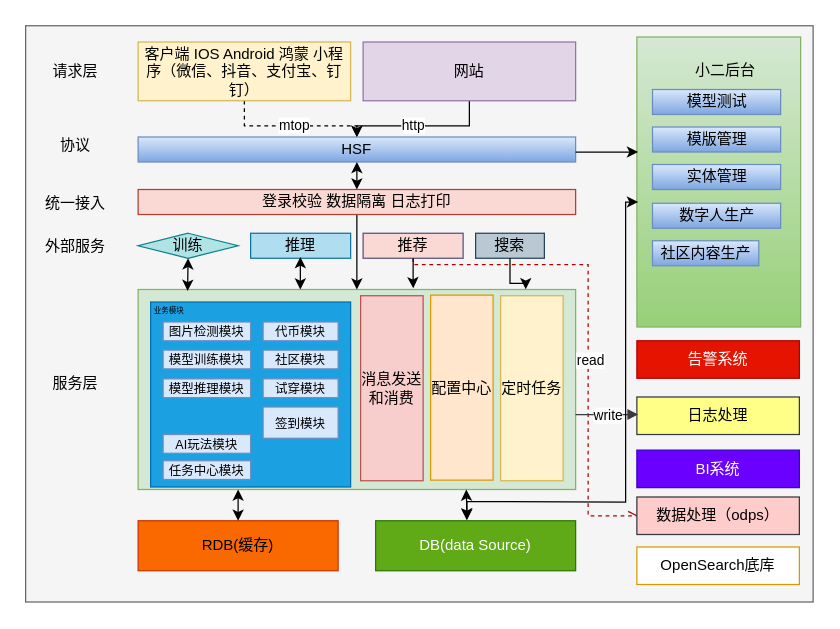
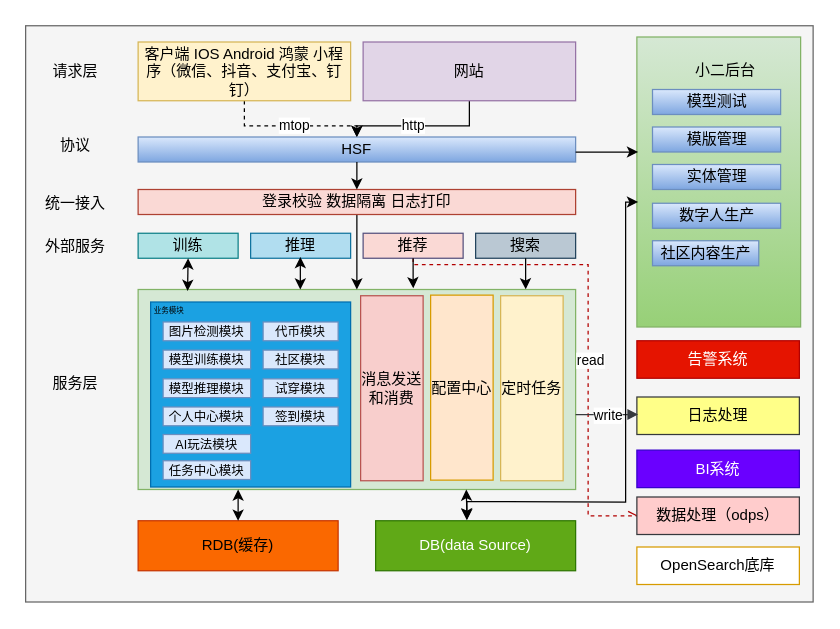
edge "HSF" -- "登录校验 数据隔离 日志打印": arrowhead classic -> none
node "训练": shape diamond -> rectangle
node "搜索": size 69x25 -> 100x25
node "个人中心模块": added
node "签到模块": size 75x31 -> 75x19
